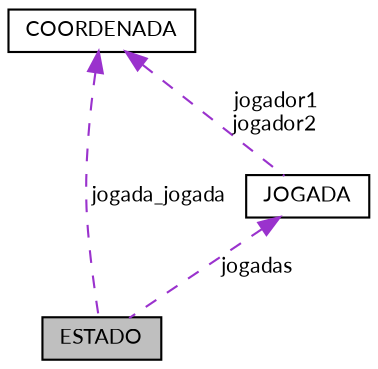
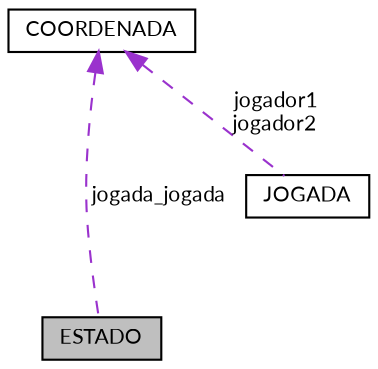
edge "ESTADO" -> "JOGADA": removed, label "jogadas"
